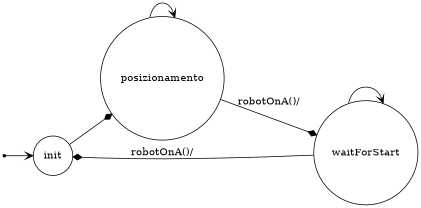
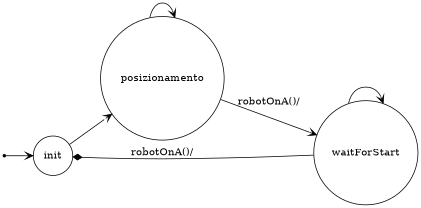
edge "posizionamento" -> "waitForStart": arrowhead diamond -> vee
edge "init" -> "posizionamento": arrowhead diamond -> vee
